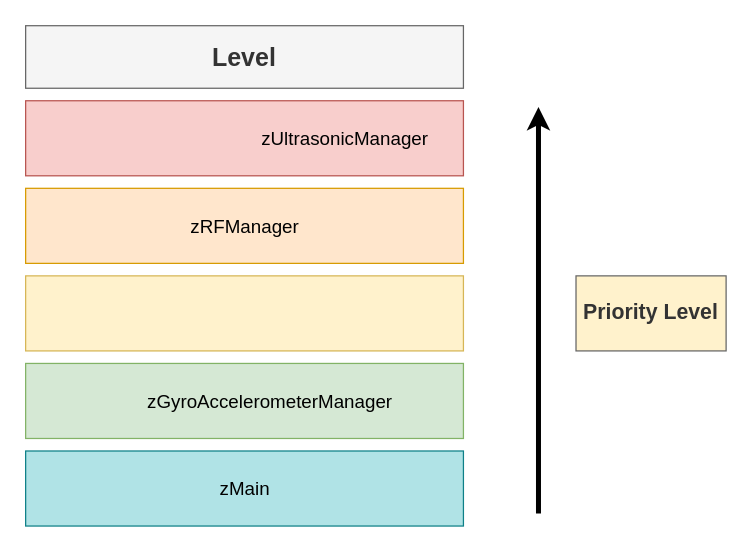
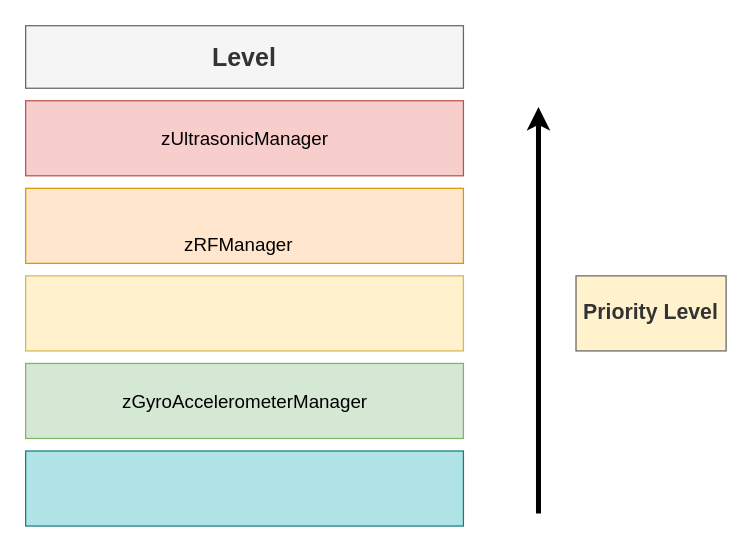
node "zUltrasonicManager": moved (344, 138) -> (244, 138)
node "zRFManager": moved (244, 226) -> (238, 244)
node "zGyroAccelerometerManager": moved (269, 401) -> (244, 401)
node "zMain": removed
